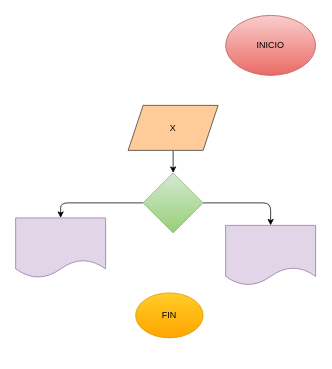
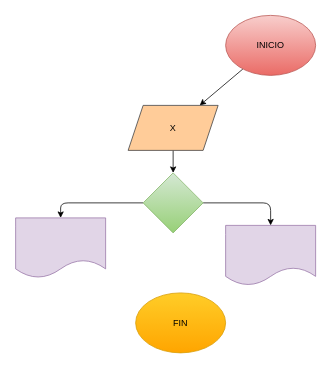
edge "INICIO" -> "X": added
node "FIN": size 68x45 -> 90x60
